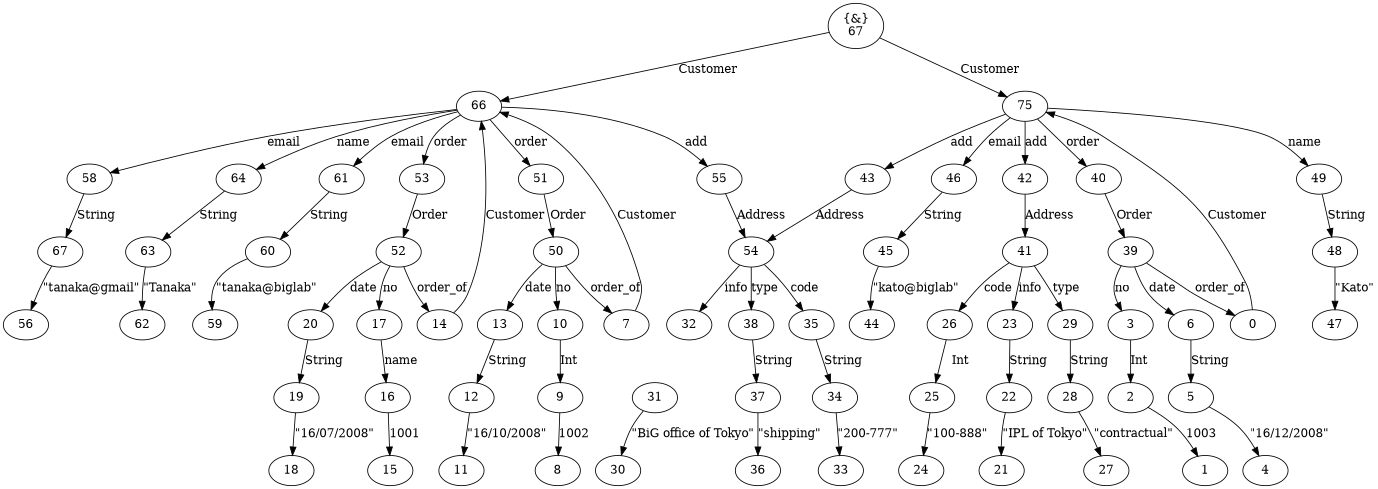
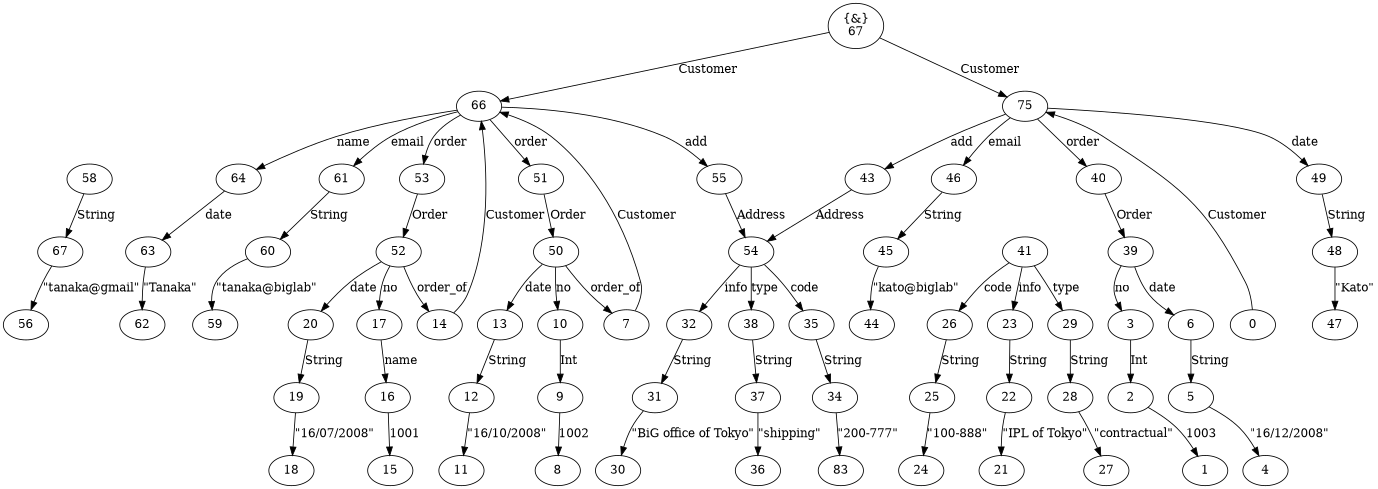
edge "66" -> "58": removed, label "email"
edge "75" -> "49": label "name" -> "date"
node "42": removed
edge "64" -> "63": label "String" -> "date"
edge "39" -> "0": removed, label "order_of"
edge "32" -> "31": added, label "String"
edge "26" -> "25": label "Int" -> "String"
node "33": label "33" -> "83"
